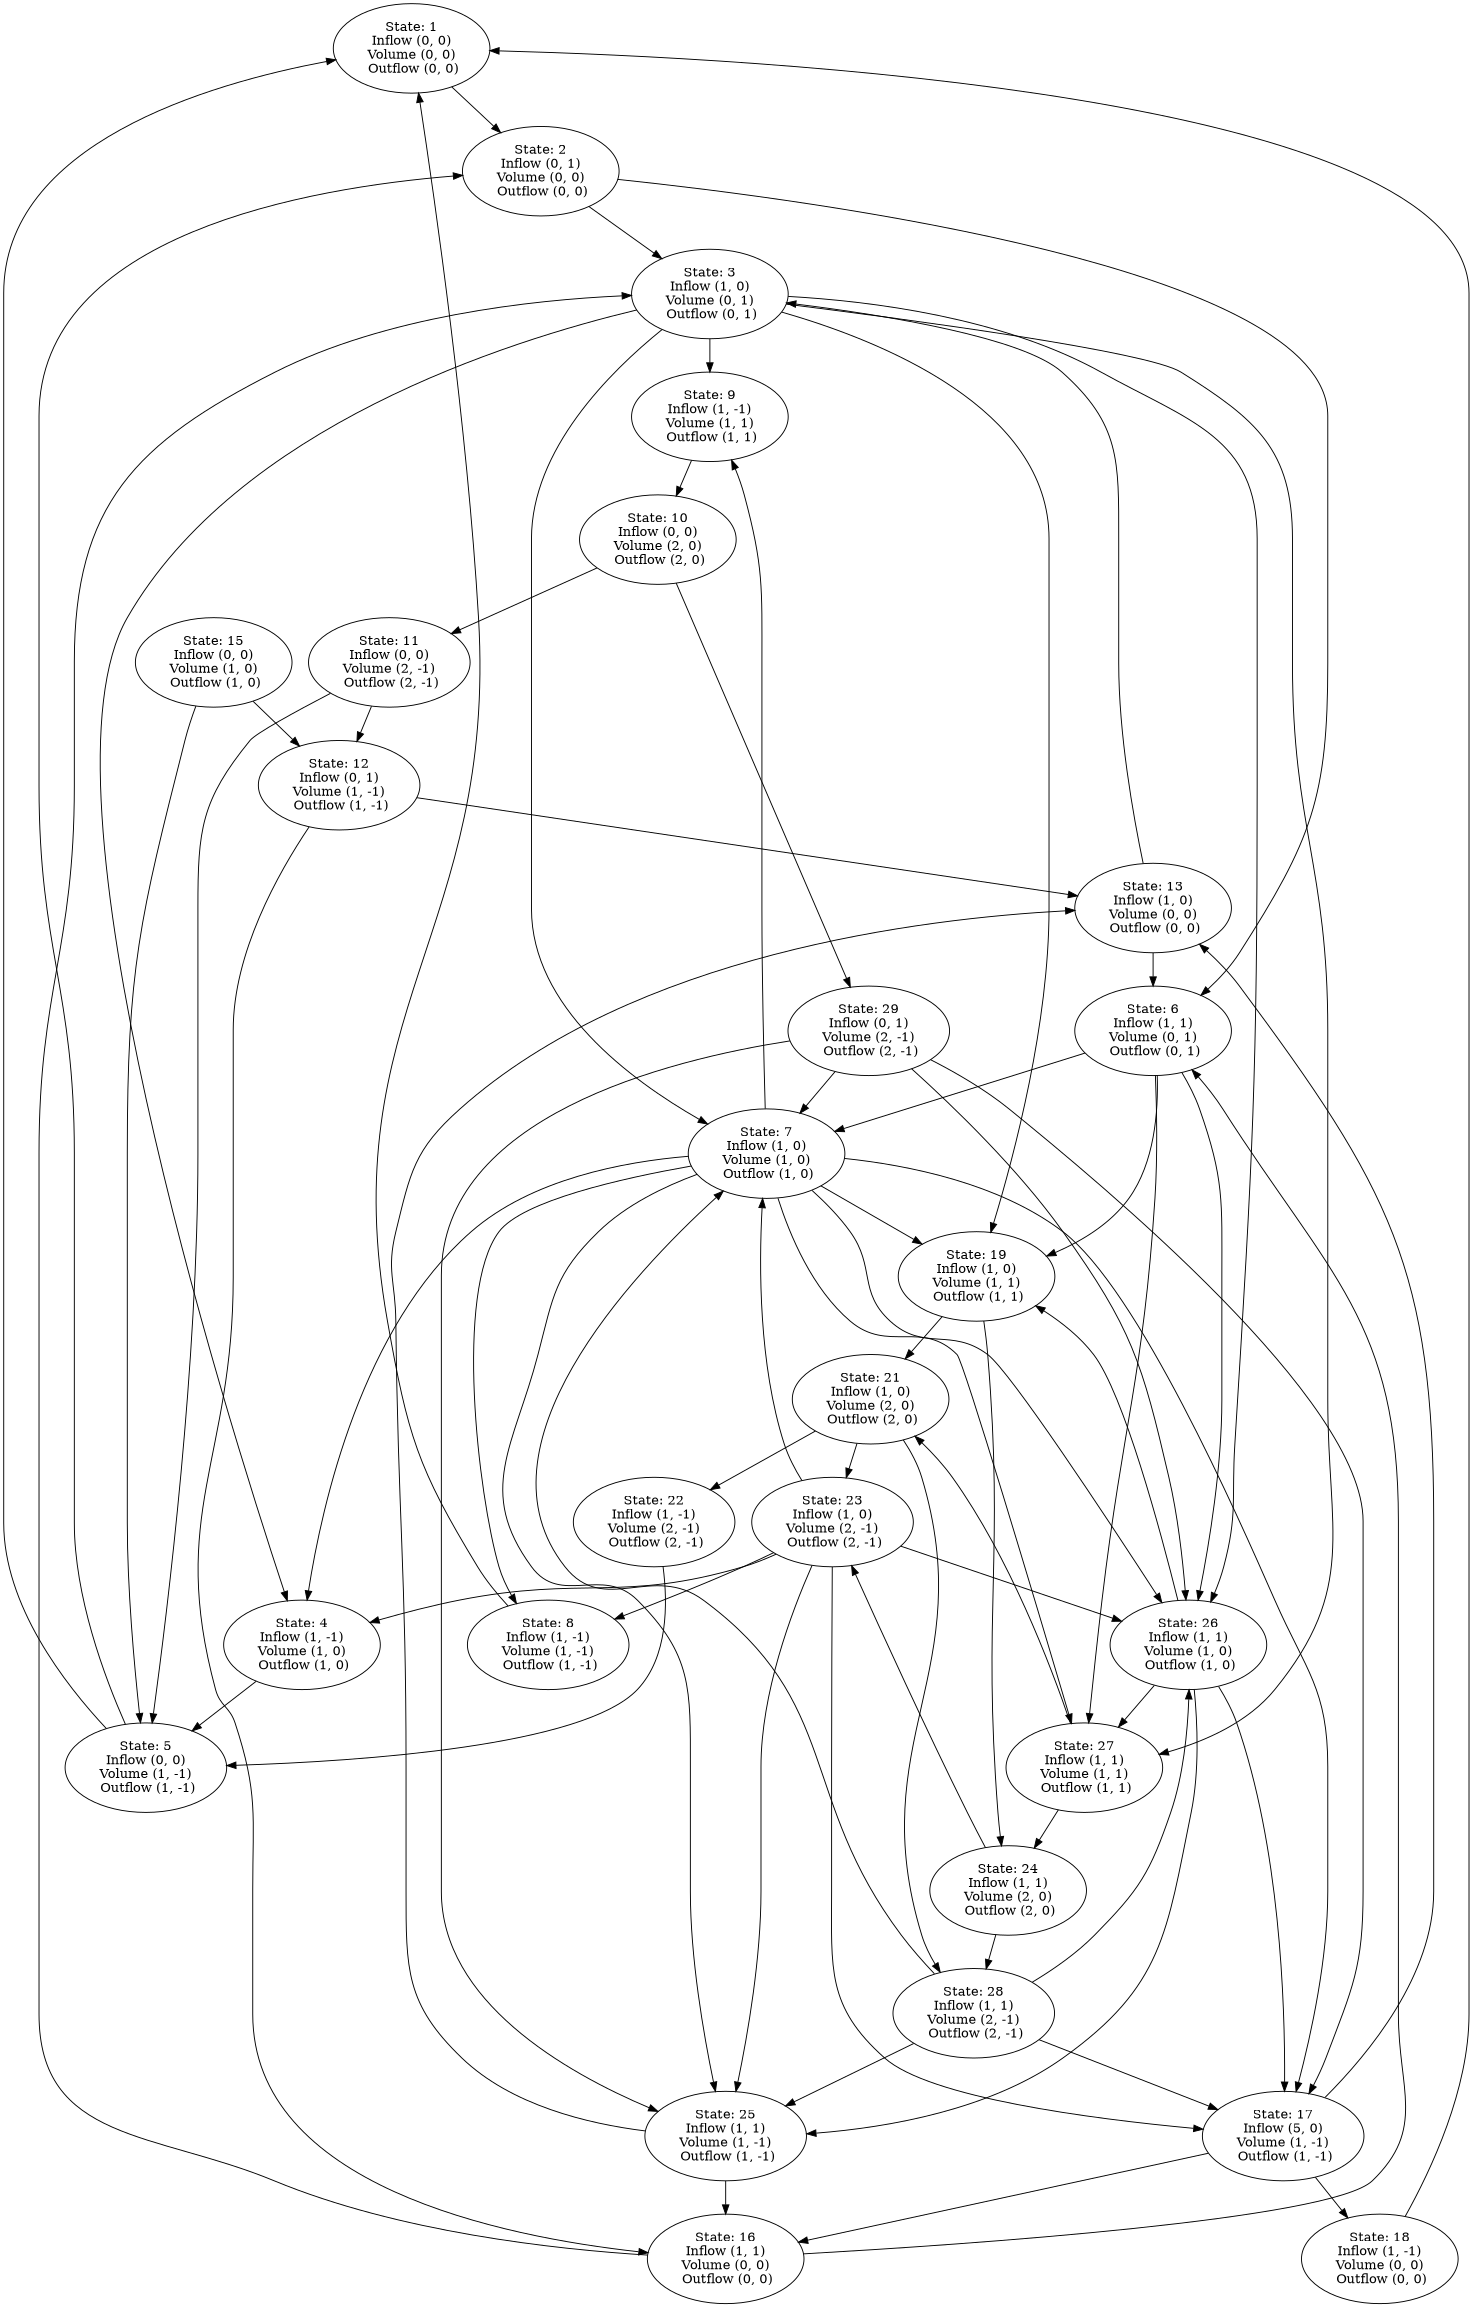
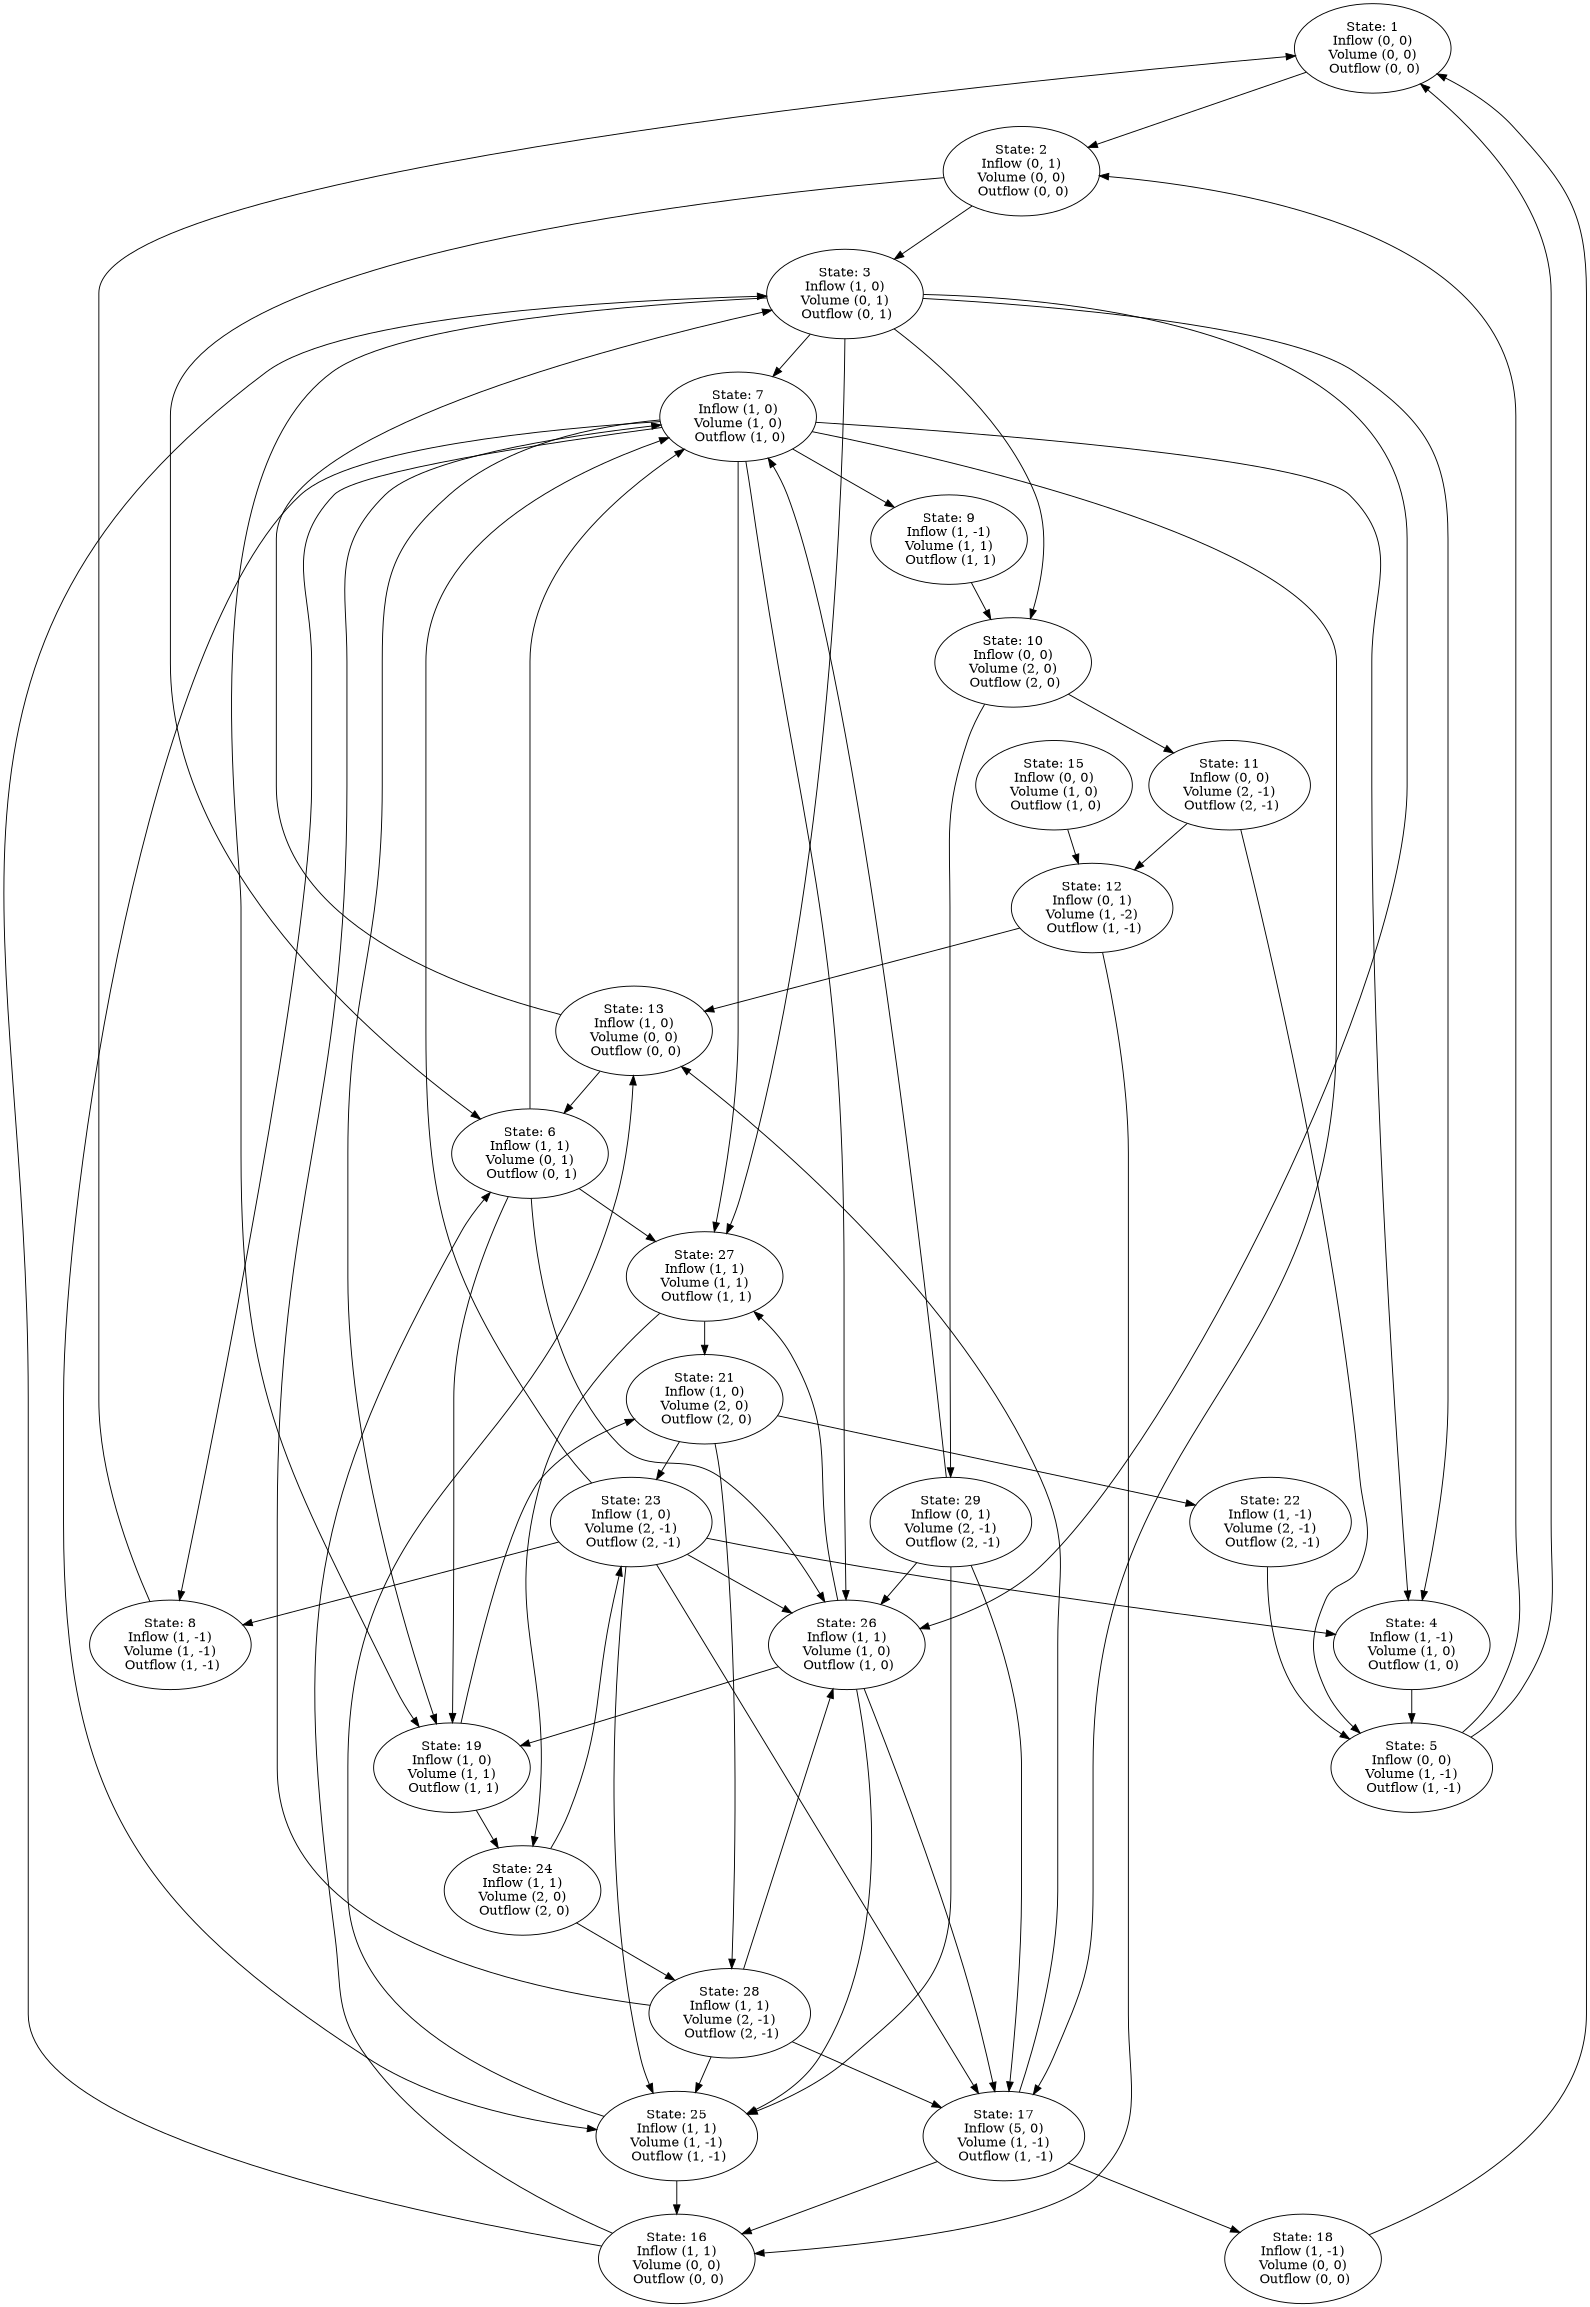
edge "State: 3 Inflow (1, 0) Volume (0, 1) Outflow (0, 1)" -> "State: 9 Inflow (1, -1) Volume (1, 1) Outflow (1, 1)": now "State: 3 Inflow (1, 0) Volume (0, 1) Outflow (0, 1)" -> "State: 10 Inflow (0, 0) Volume (2, 0) Outflow (2, 0)"
node "State: 12 Inflow (0, 1) Volume (1, -1) Outflow (1, -1)": label "State: 12 Inflow (0, 1) Volume (1, -1) Outflow (1, -1)" -> "State: 12 Inflow (0, 1) Volume (1, -2) Outflow (1, -1)"
edge "State: 15 Inflow (0, 0) Volume (1, 0) Outflow (1, 0)" -> "State: 5 Inflow (0, 0) Volume (1, -1) Outflow (1, -1)": removed
